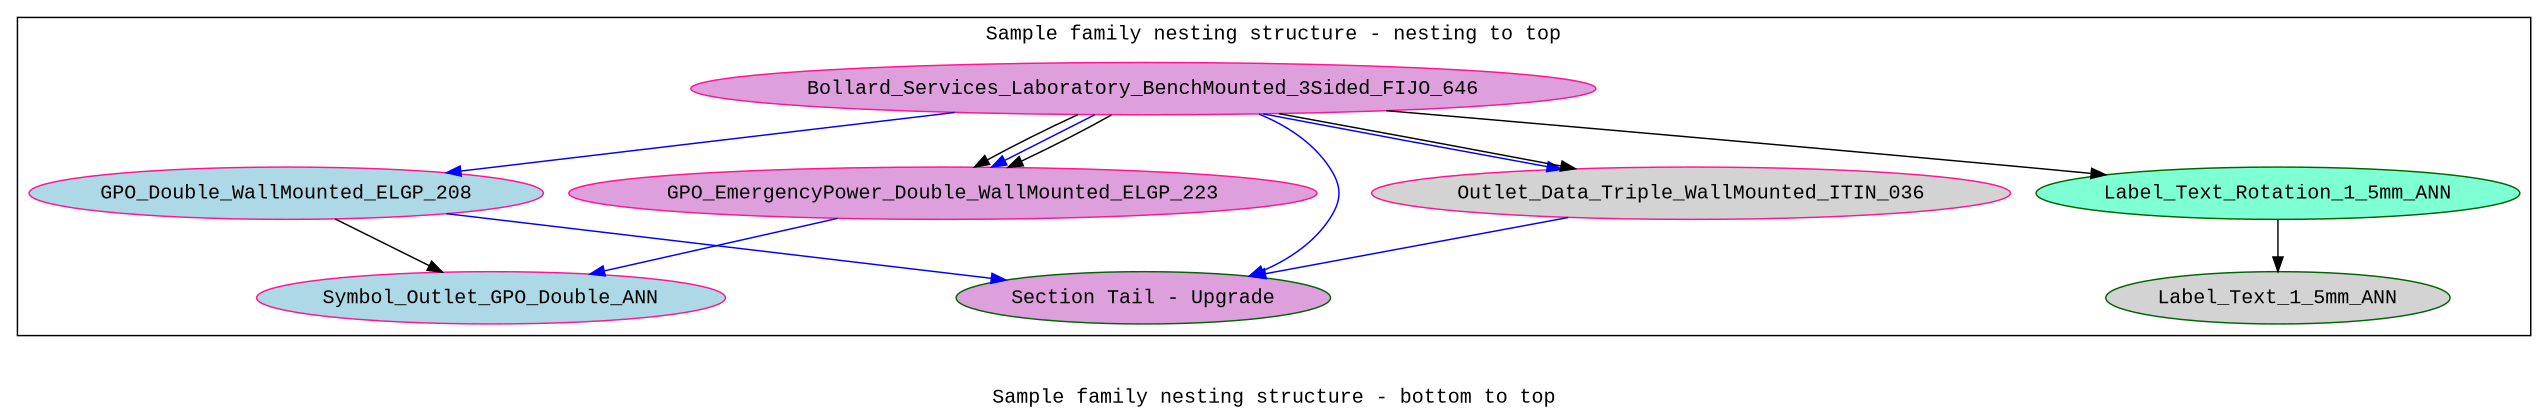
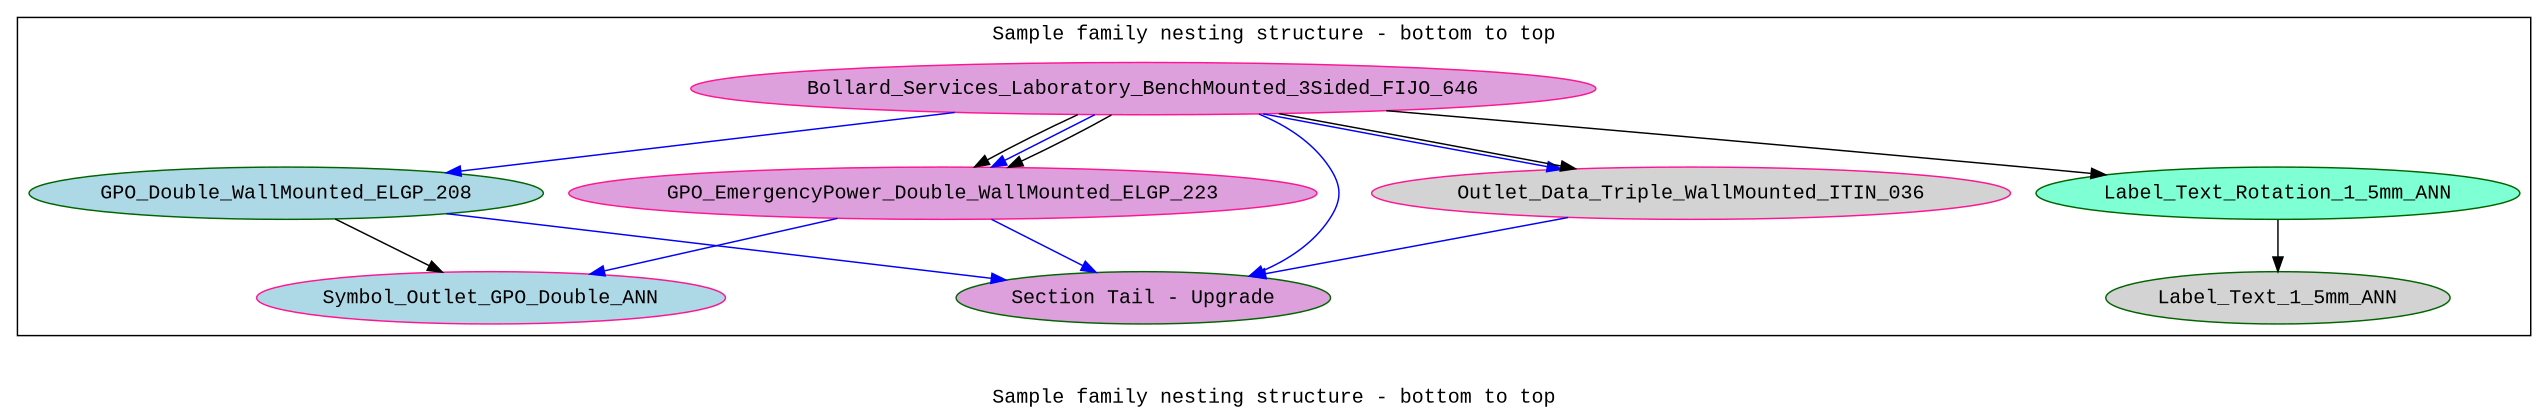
cluster "Sample family nesting structure - nesting to top": label "Sample family nesting structure - nesting to top" -> "Sample family nesting structure - bottom to top"
node "GPO_Double_WallMounted_ELGP_208": color deeppink -> darkgreen
edge "GPO_EmergencyPower_Double_WallMounted_ELGP_223" -> "Section Tail - Upgrade": added
